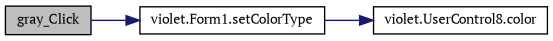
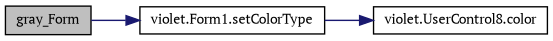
node "gray_Click": label "gray_Click" -> "gray_Form"
